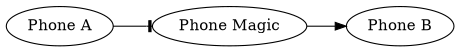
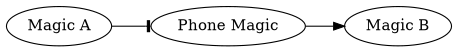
node "Phone A": label "Phone A" -> "Magic A"
node "Phone B": label "Phone B" -> "Magic B"
